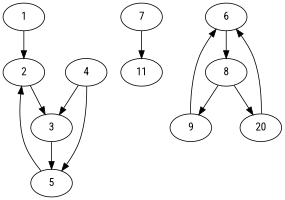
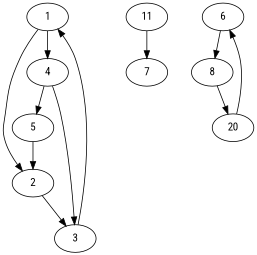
edge "1" -> "4": added
edge "7" -> "11": reversed
node "9": removed
edge "3" -> "5": now "3" -> "1"
